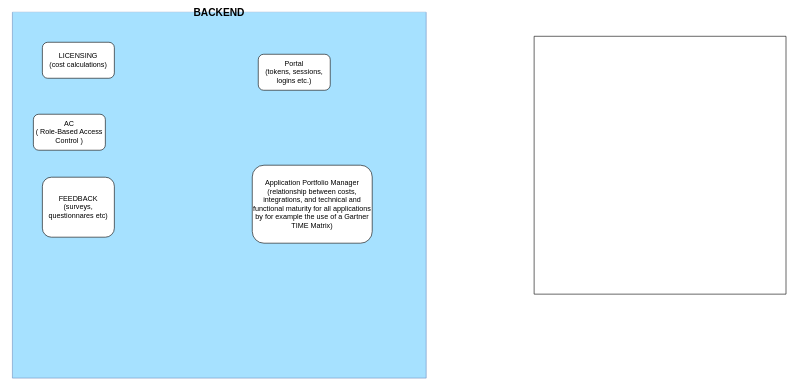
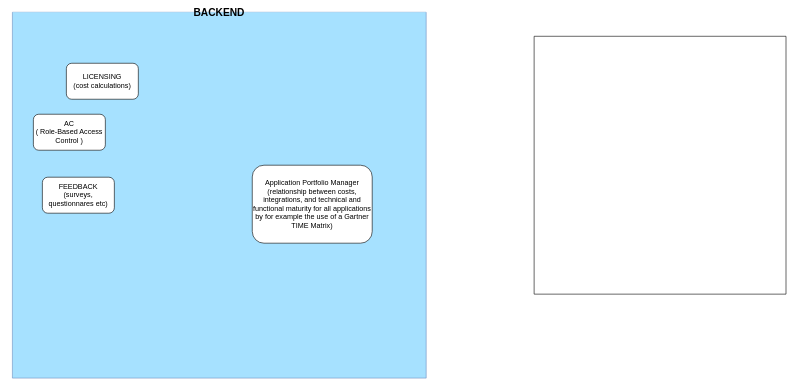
node "LICENSING (cost calculations)": moved (78, 60) -> (102, 81)
node "Portal (tokens, sessions, logins etc.)": removed
node "FEEDBACK (surveys, questionnares etc)": size 72x60 -> 72x36
